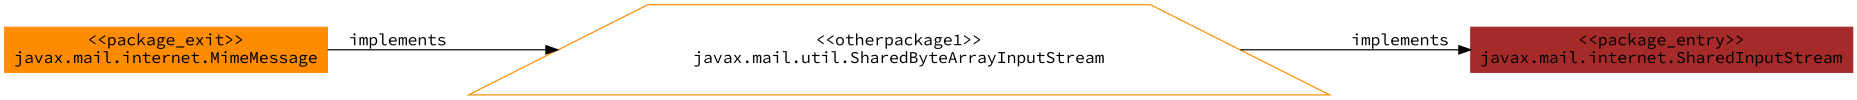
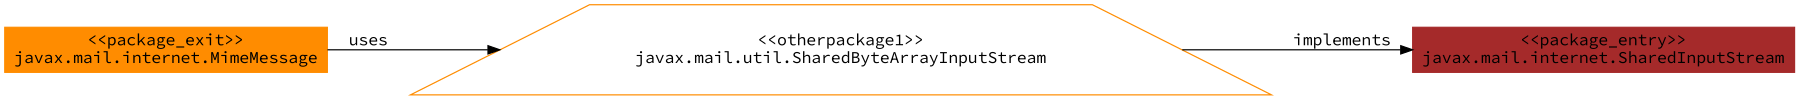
edge "<<package_exit>> javax.mail.internet.MimeMessage" -> "<<otherpackage1>> javax.mail.util.SharedByteArrayInputStream": label "implements" -> "uses"
